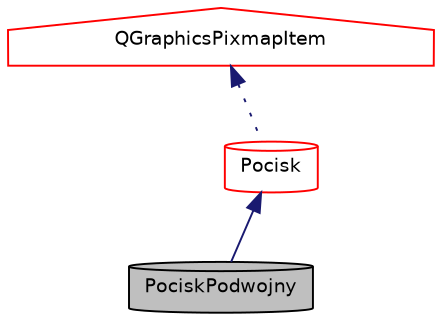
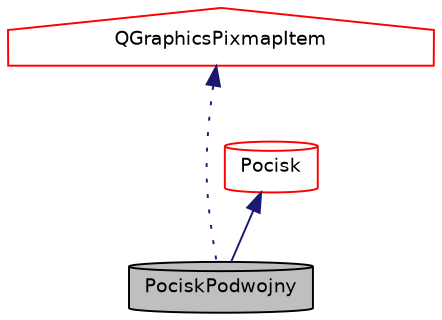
edge "Pocisk" -> "QGraphicsPixmapItem": now "PociskPodwojny" -> "QGraphicsPixmapItem"
